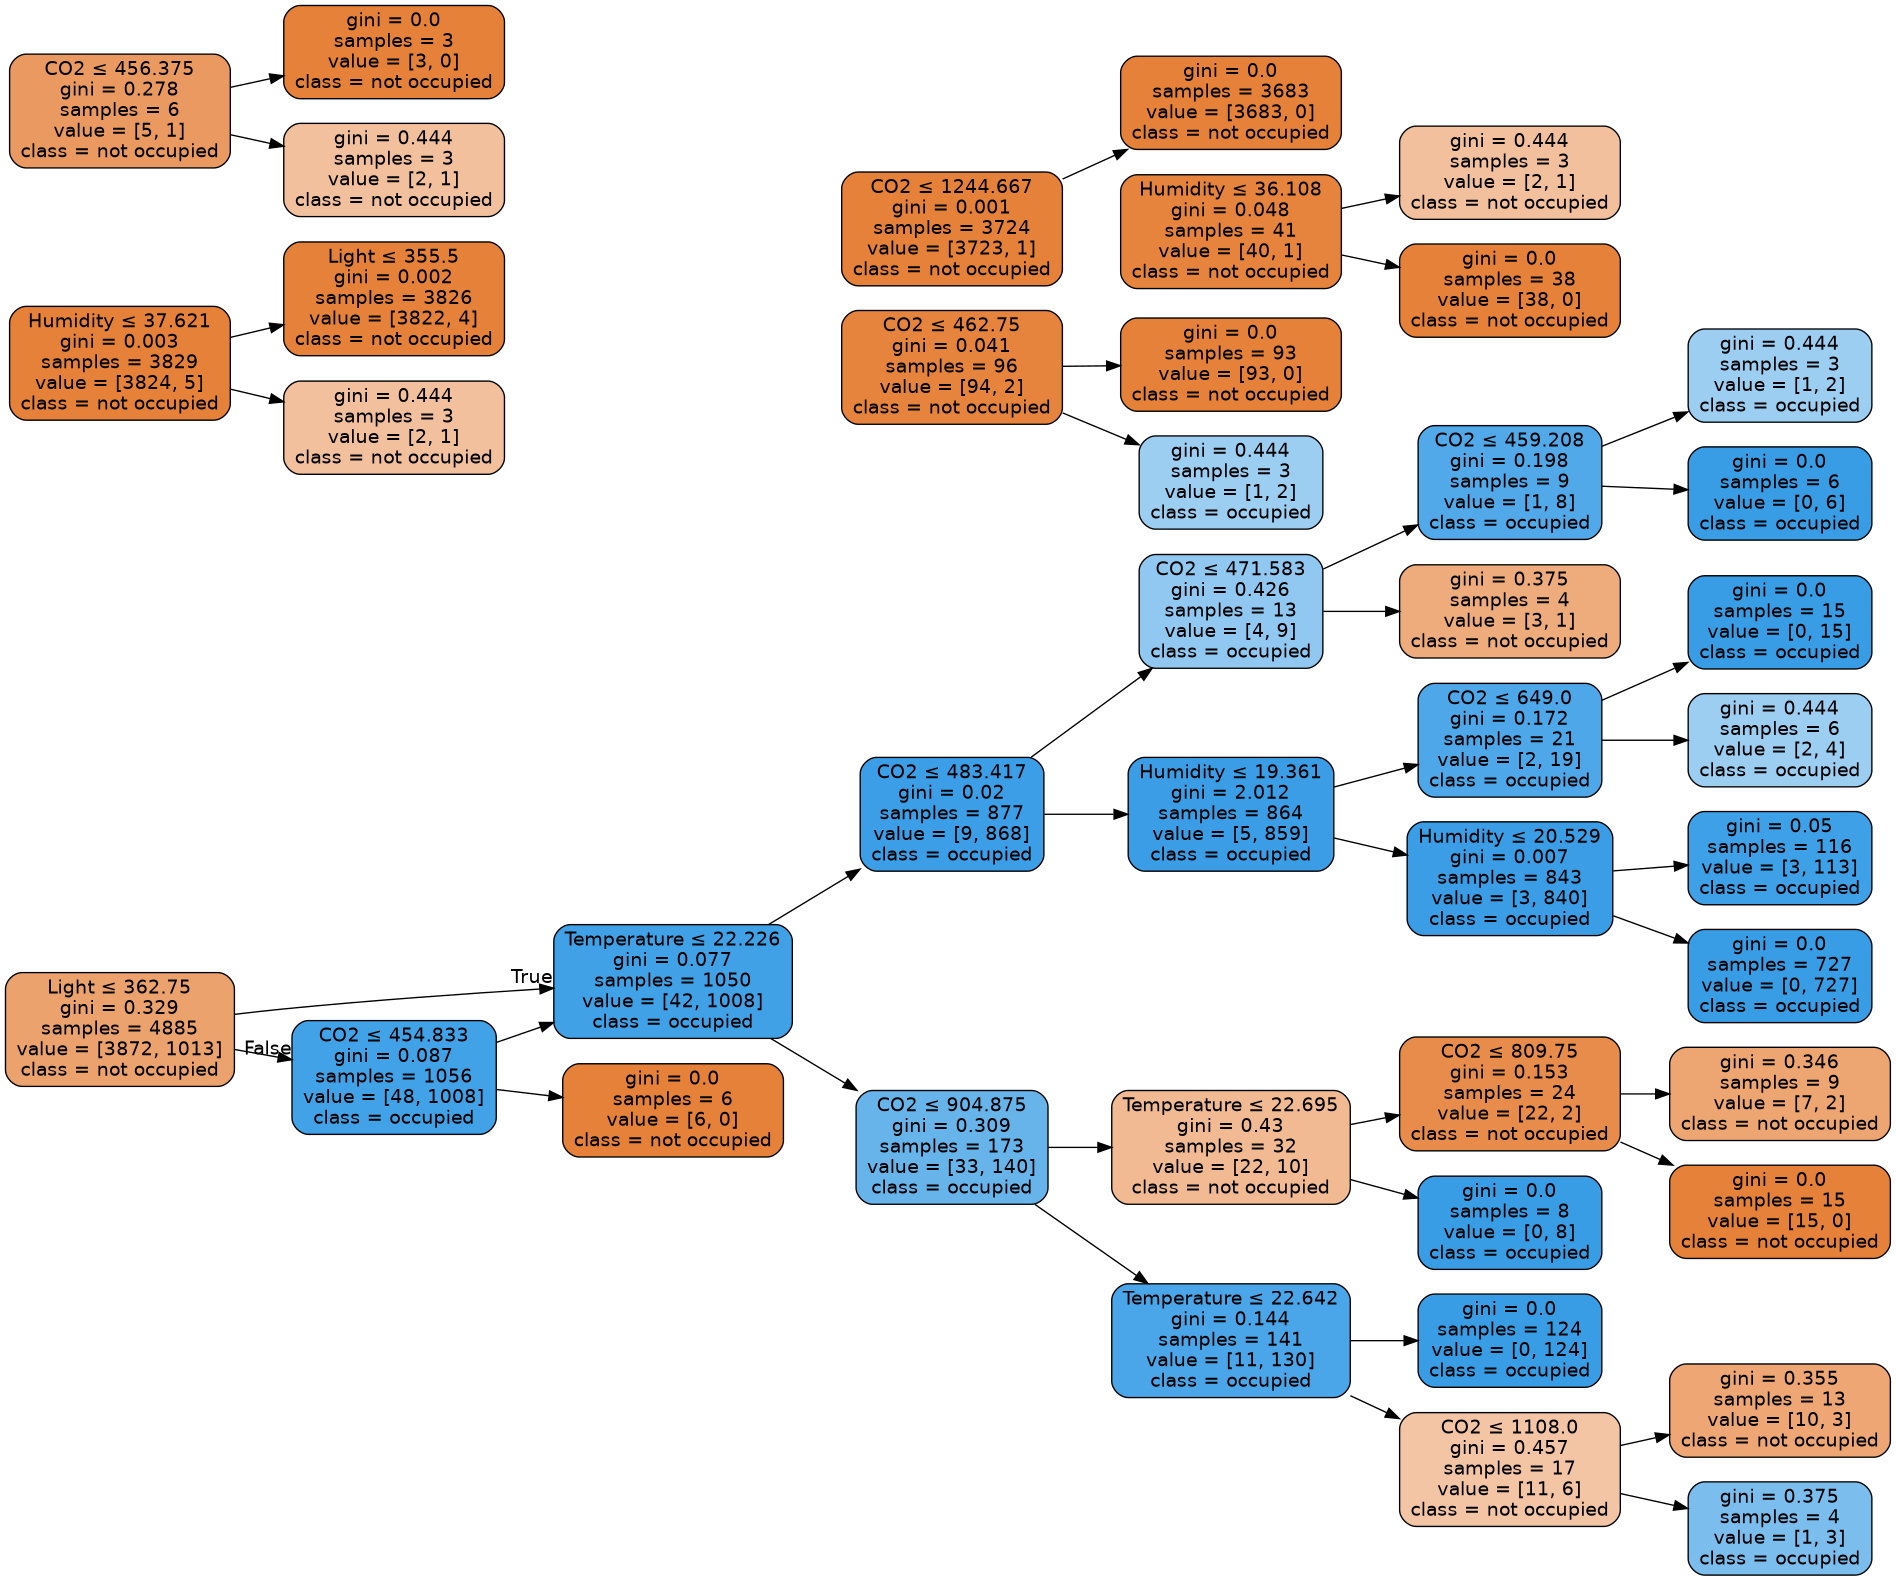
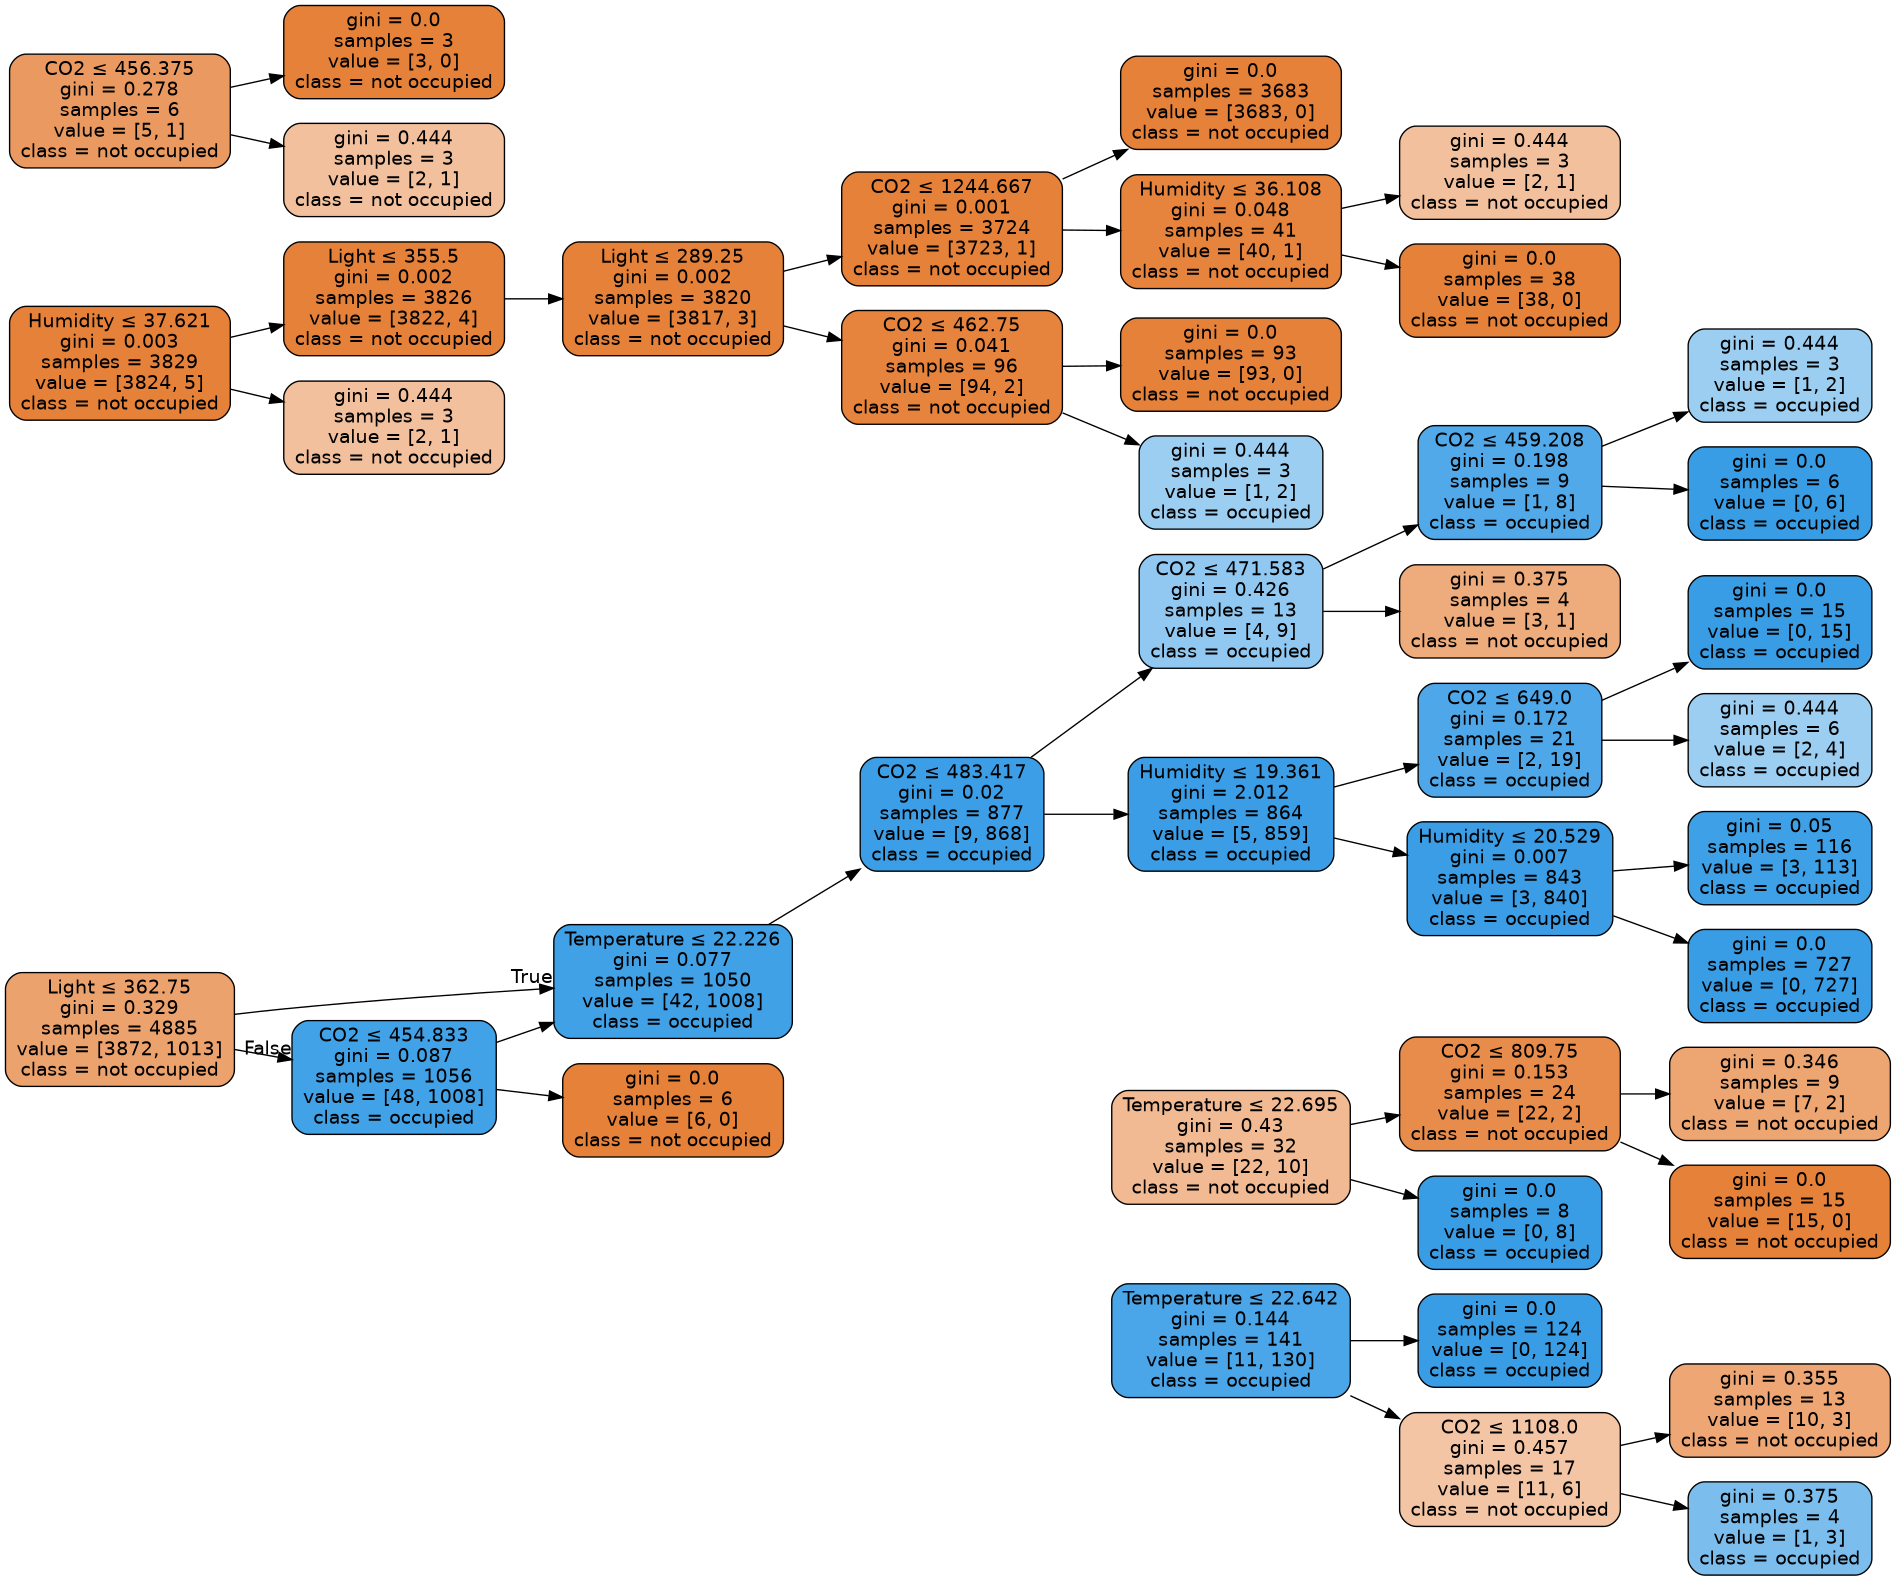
edge "CO2 ≤ 1244.667" -> "Humidity ≤ 36.108": added
node "Light ≤ 289.25": added
node "CO2 ≤ 904.875": removed
